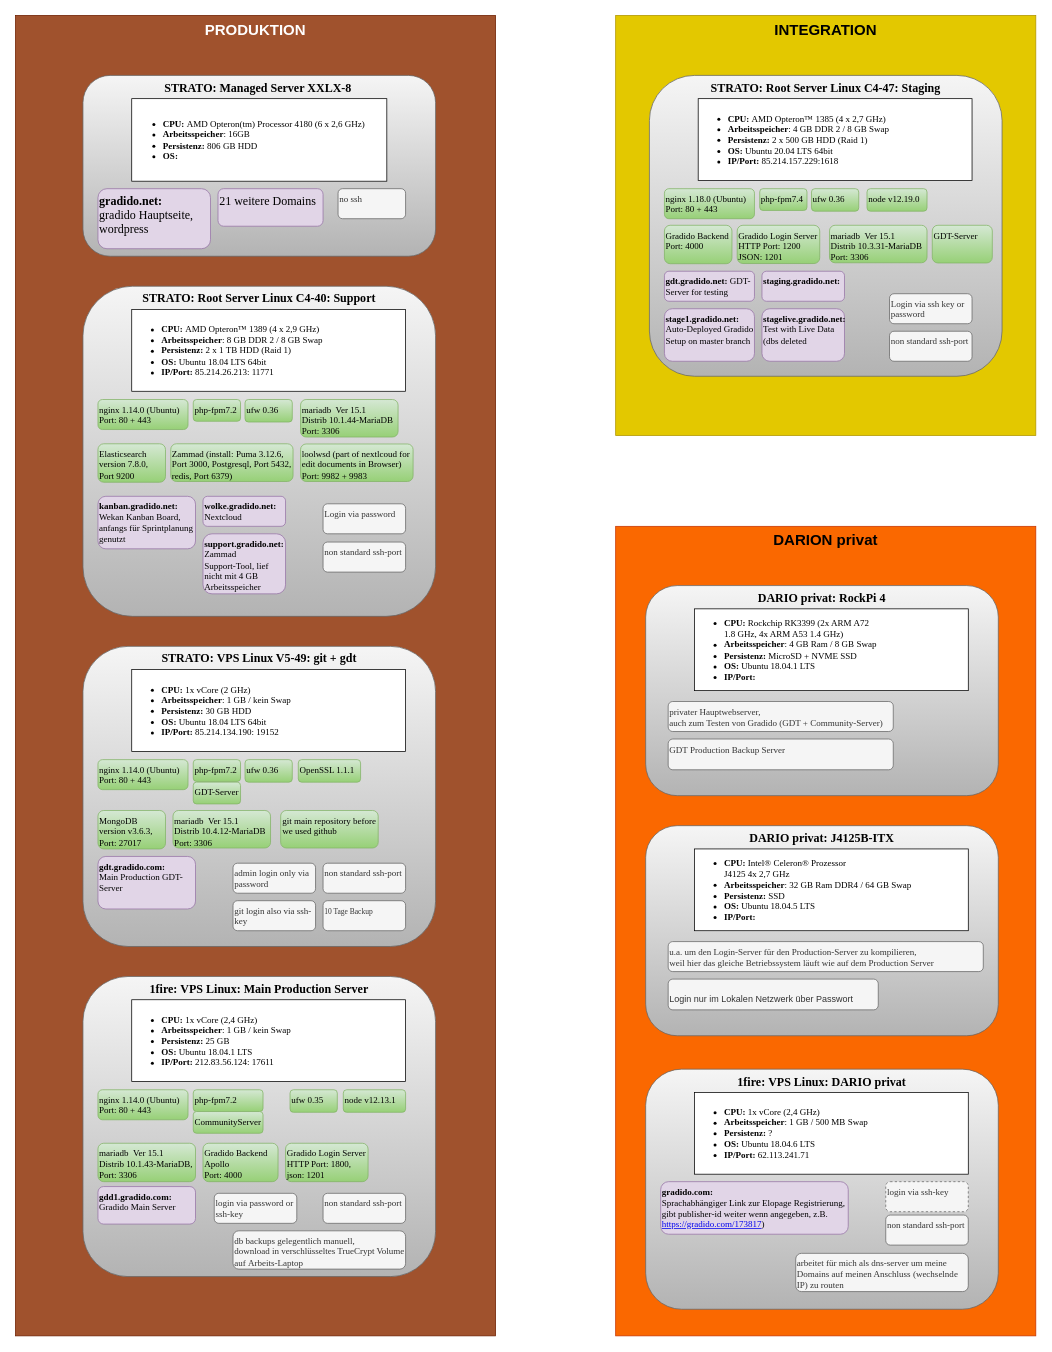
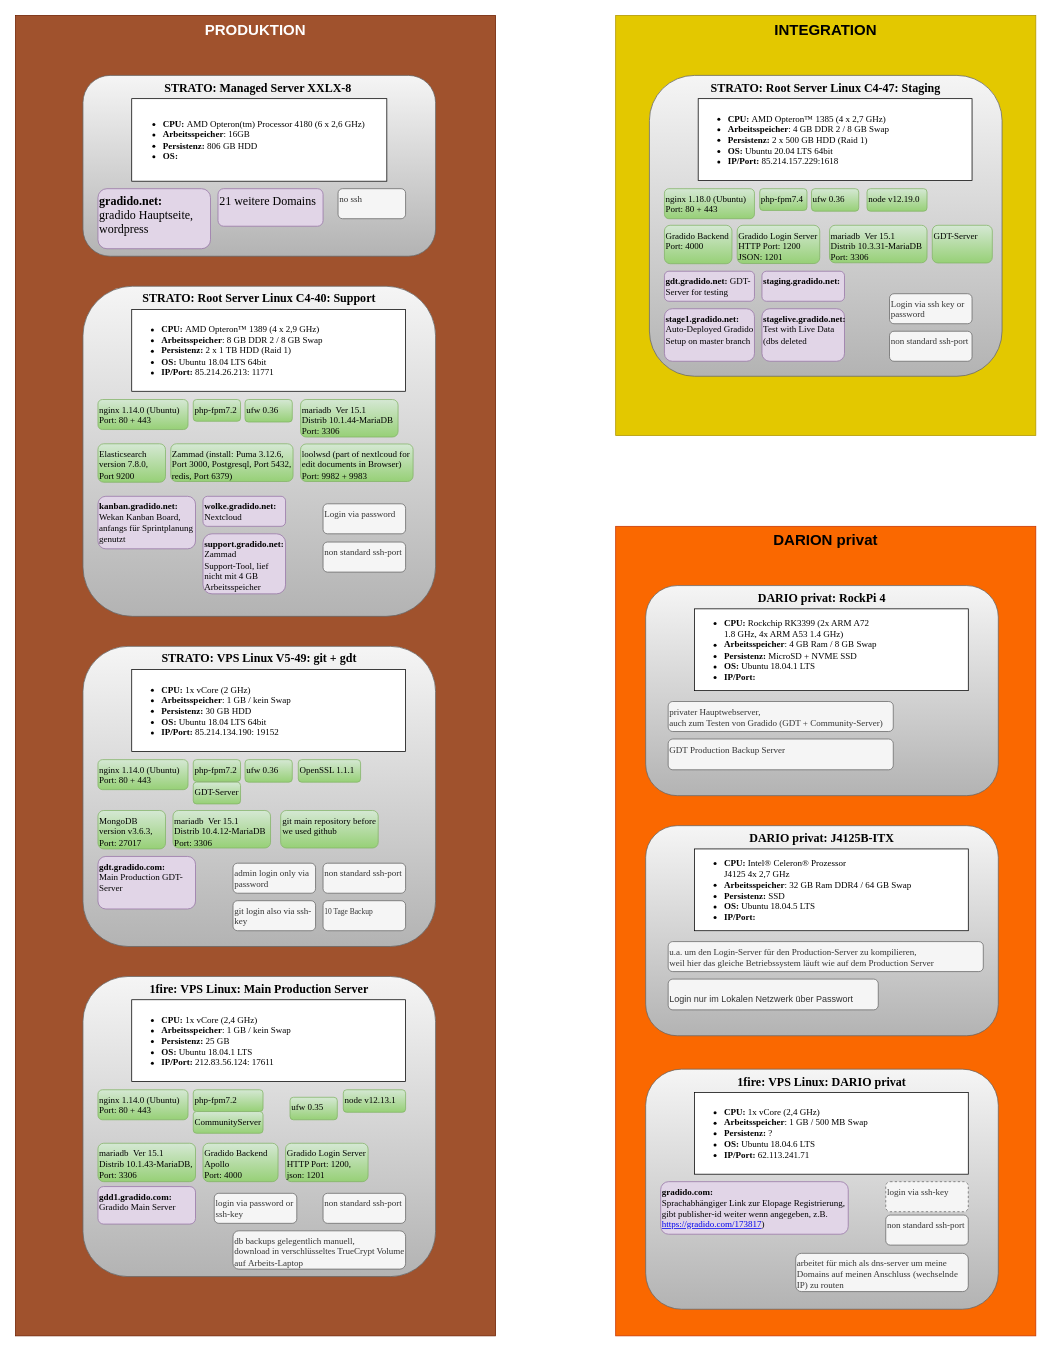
node "ufw 0.35": moved (314, 1101) -> (314, 1108)
node "Gradido Login Server HTTP Port: 1800, json: 1201": label "Gradido Login Server HTTP Port: 1800, json: 1201" -> "Gradido Login Server HTTP Port: 1200, json: 1201"
